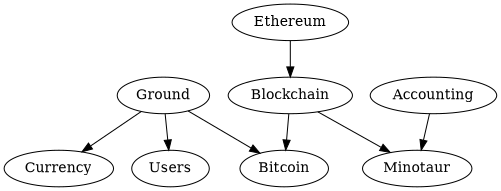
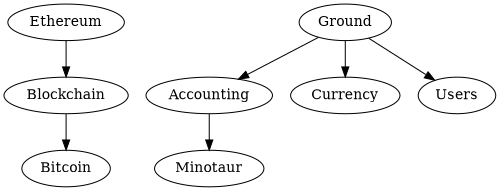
edge "Ground" -> "Bitcoin": now "Ground" -> "Accounting"
edge "Blockchain" -> "Minotaur": removed
